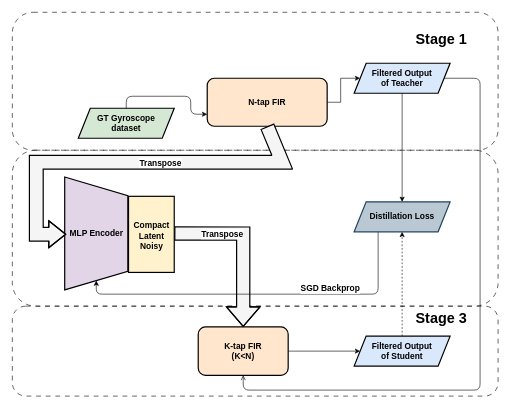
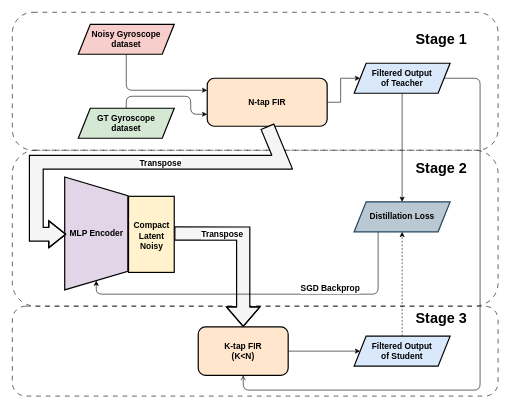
node "Noisy Gyroscope dataset": added
edge "Noisy Gyroscope dataset" -> "N-tap FIR": added
node "Stage 2": added
